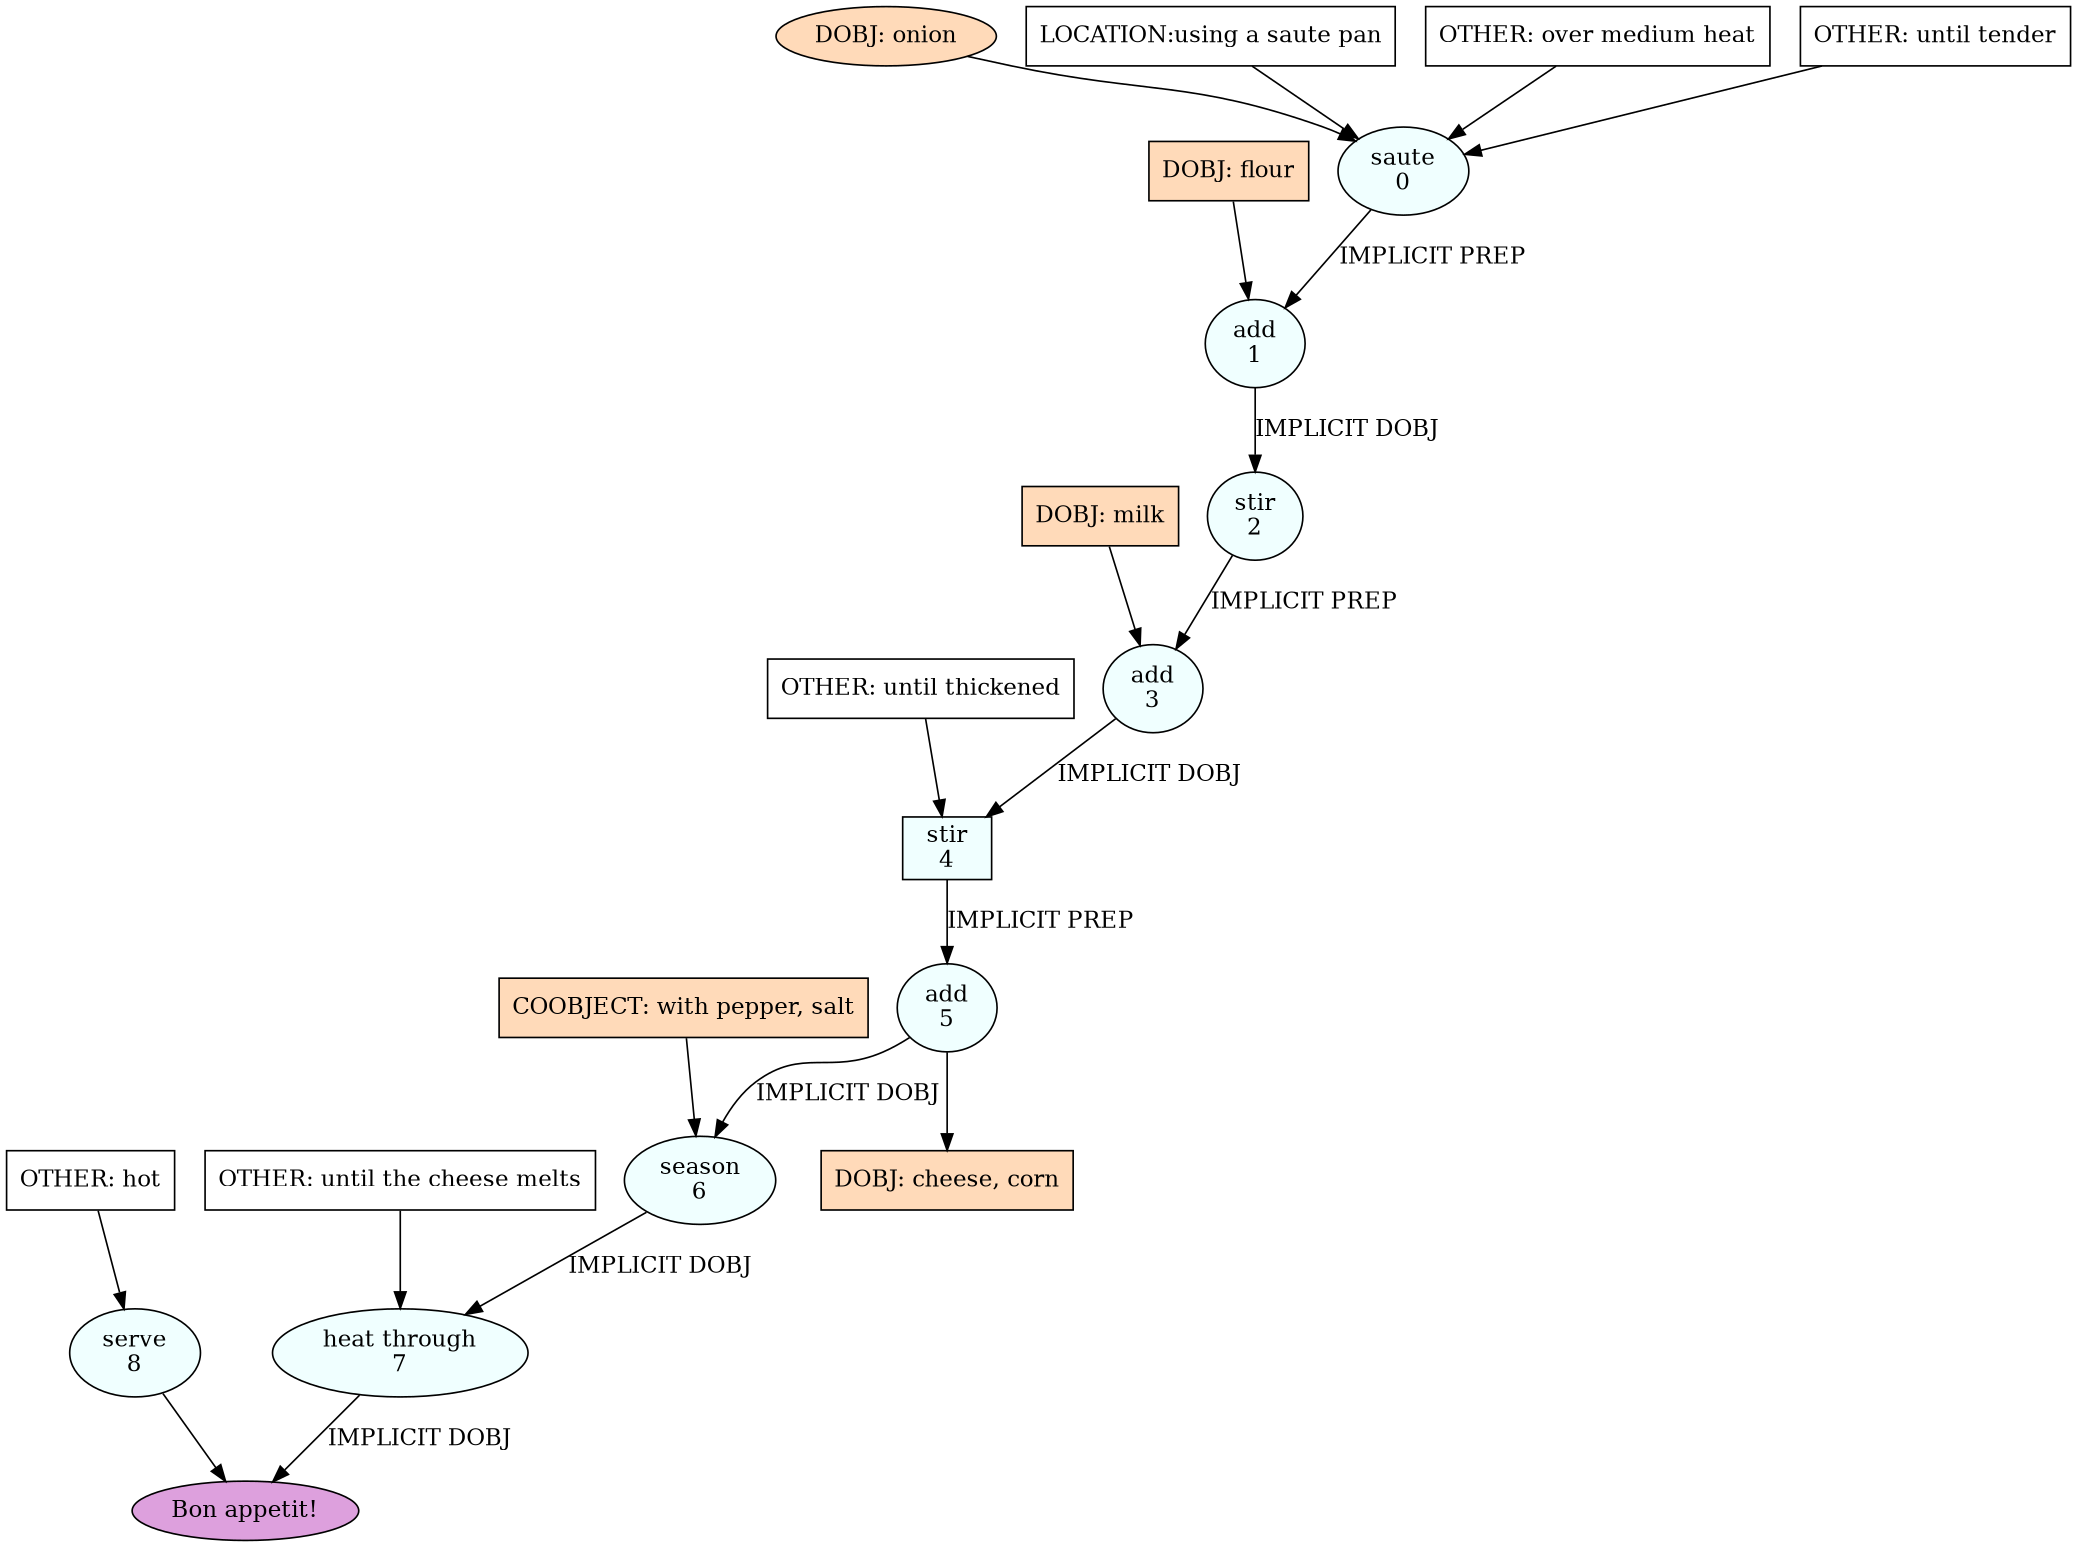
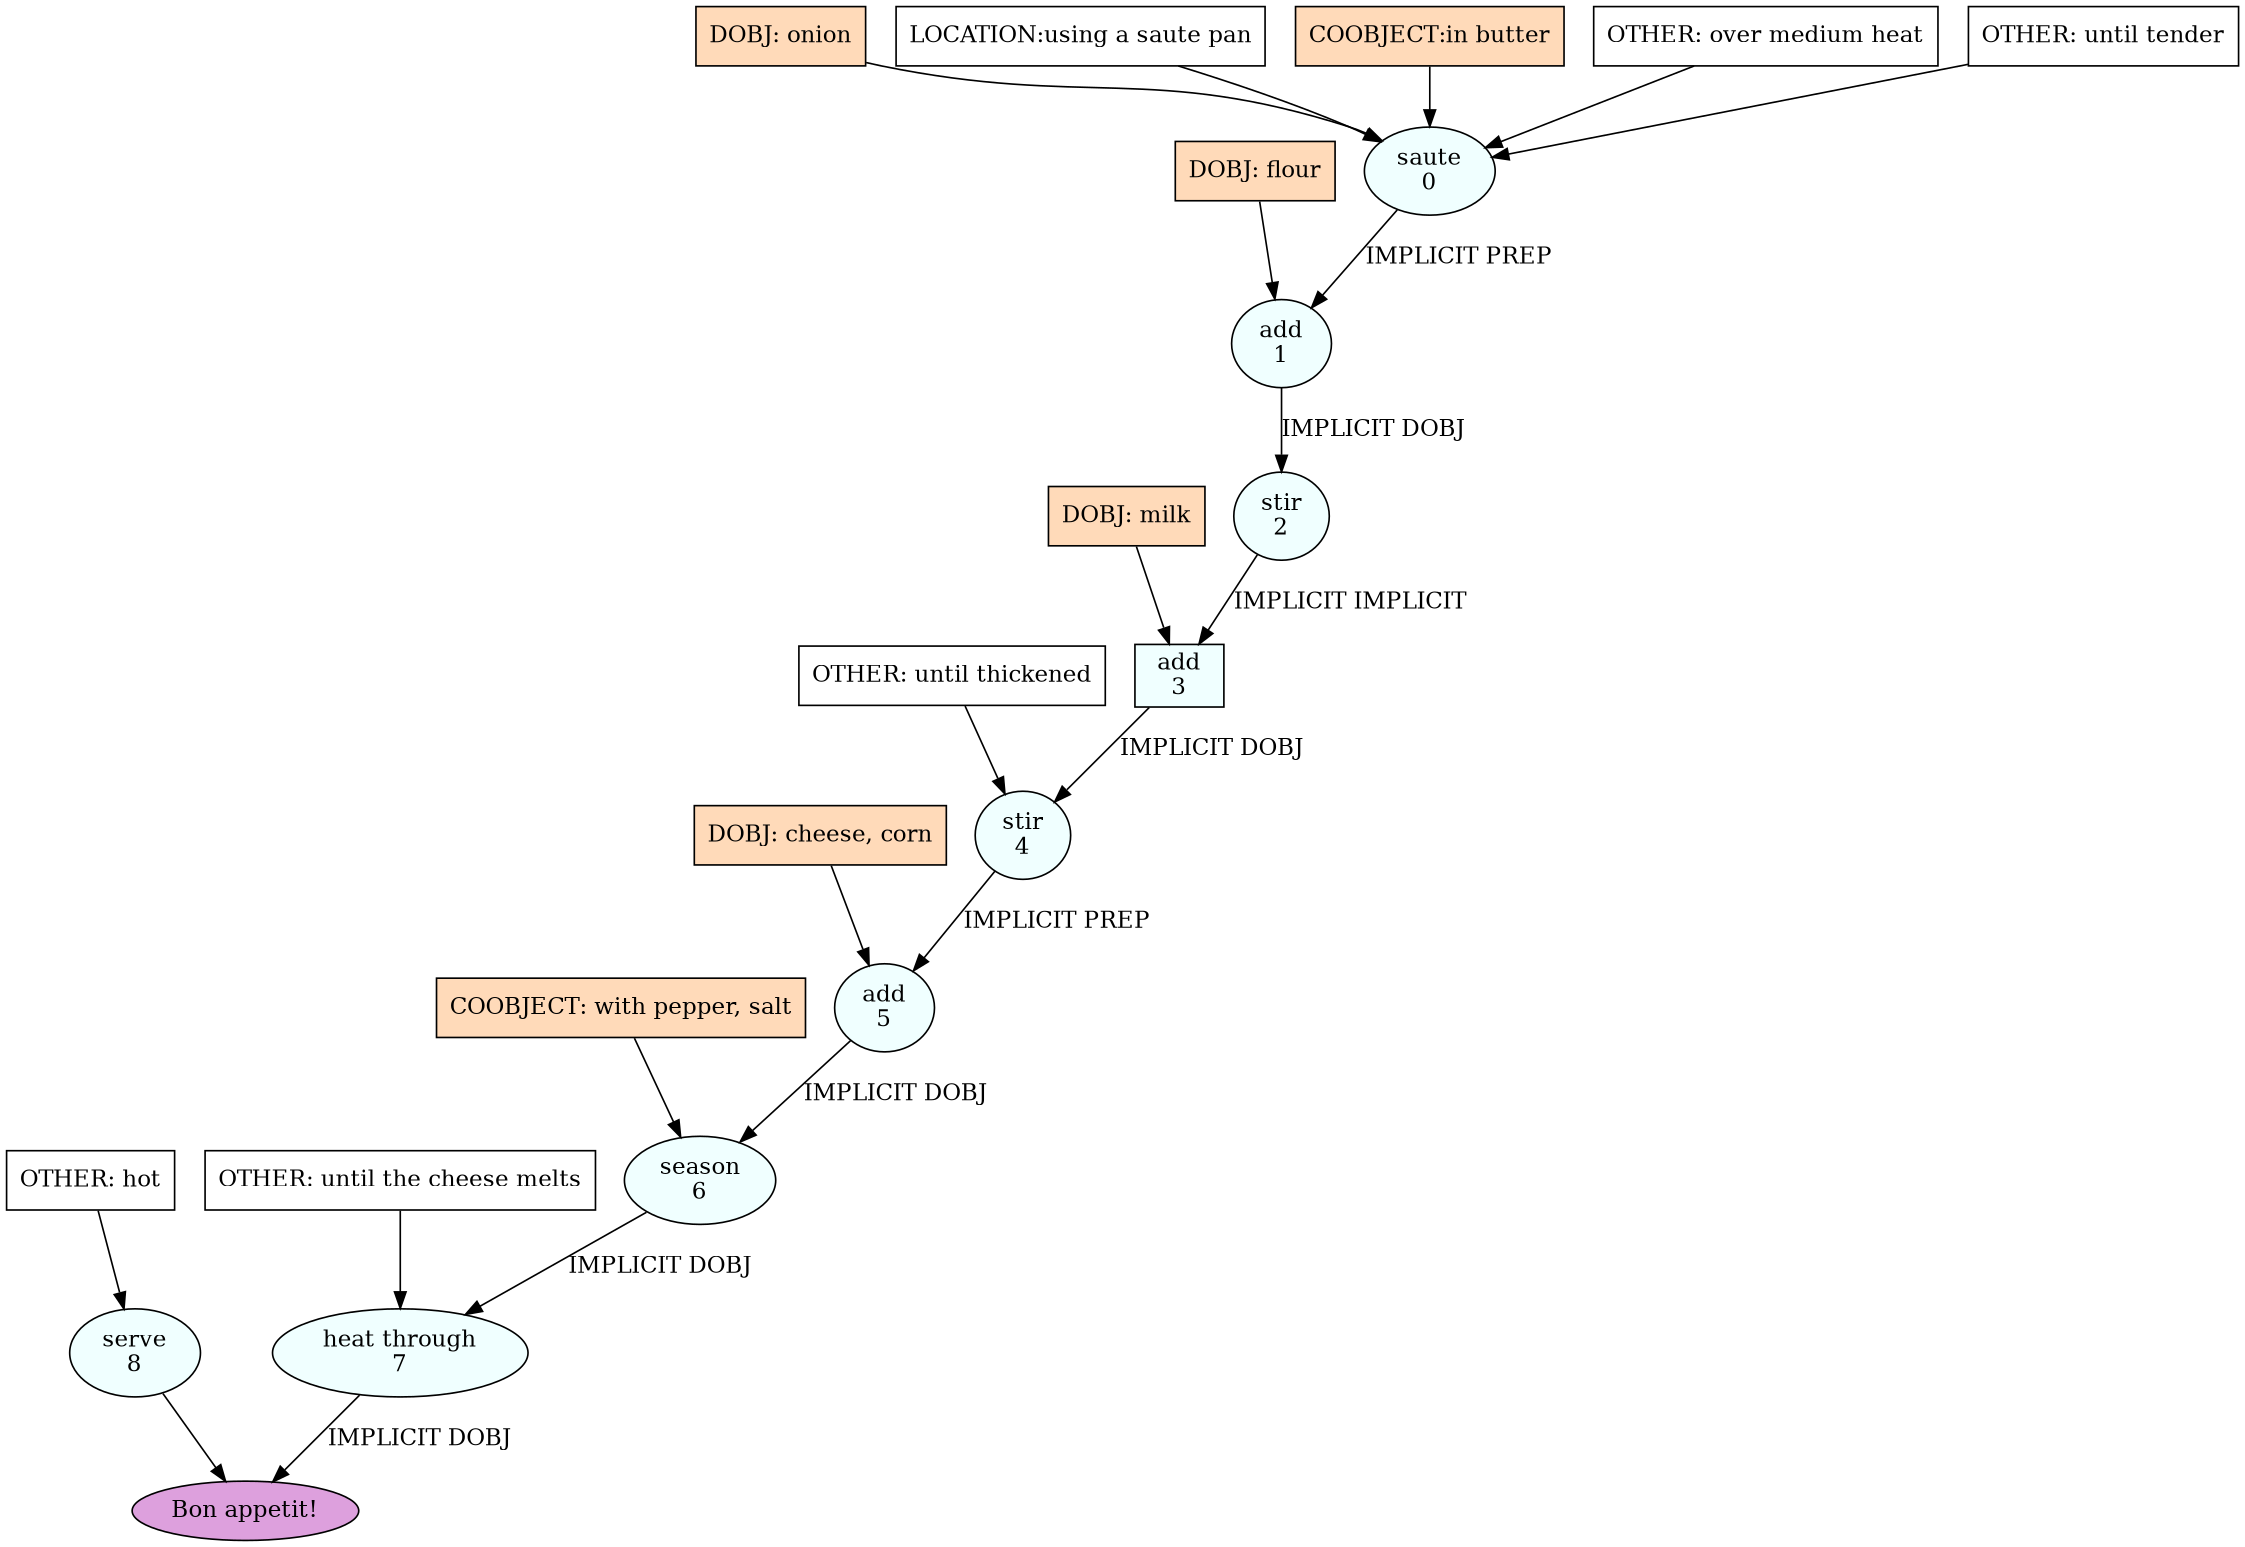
node "DOBJ: onion": shape ellipse -> box
node "COOBJECT:in butter": added
edge "stir 2" -> "add 3": label "IMPLICIT PREP" -> "IMPLICIT IMPLICIT"
node "add 3": shape ellipse -> box
node "stir 4": shape box -> ellipse
edge "add 5" -> "DOBJ: cheese, corn": reversed
